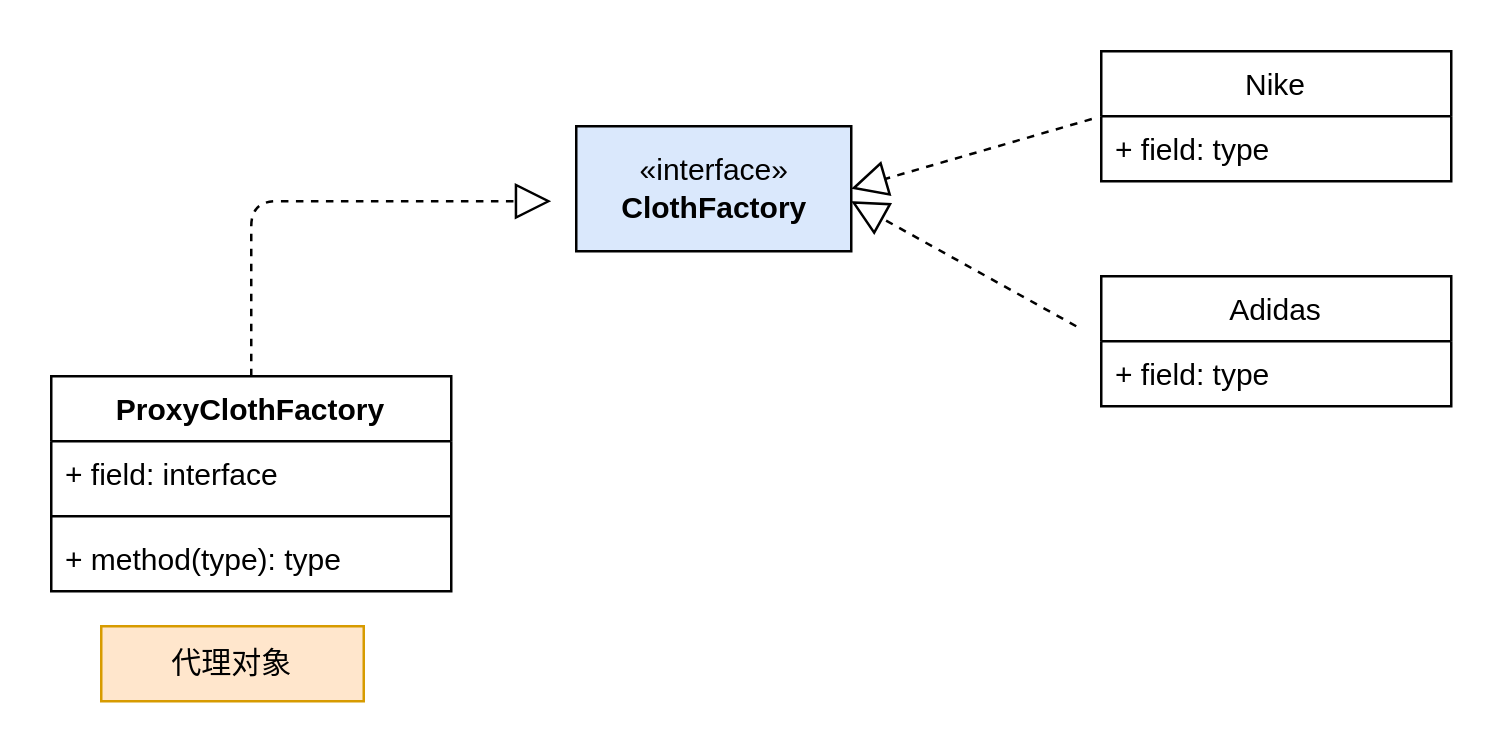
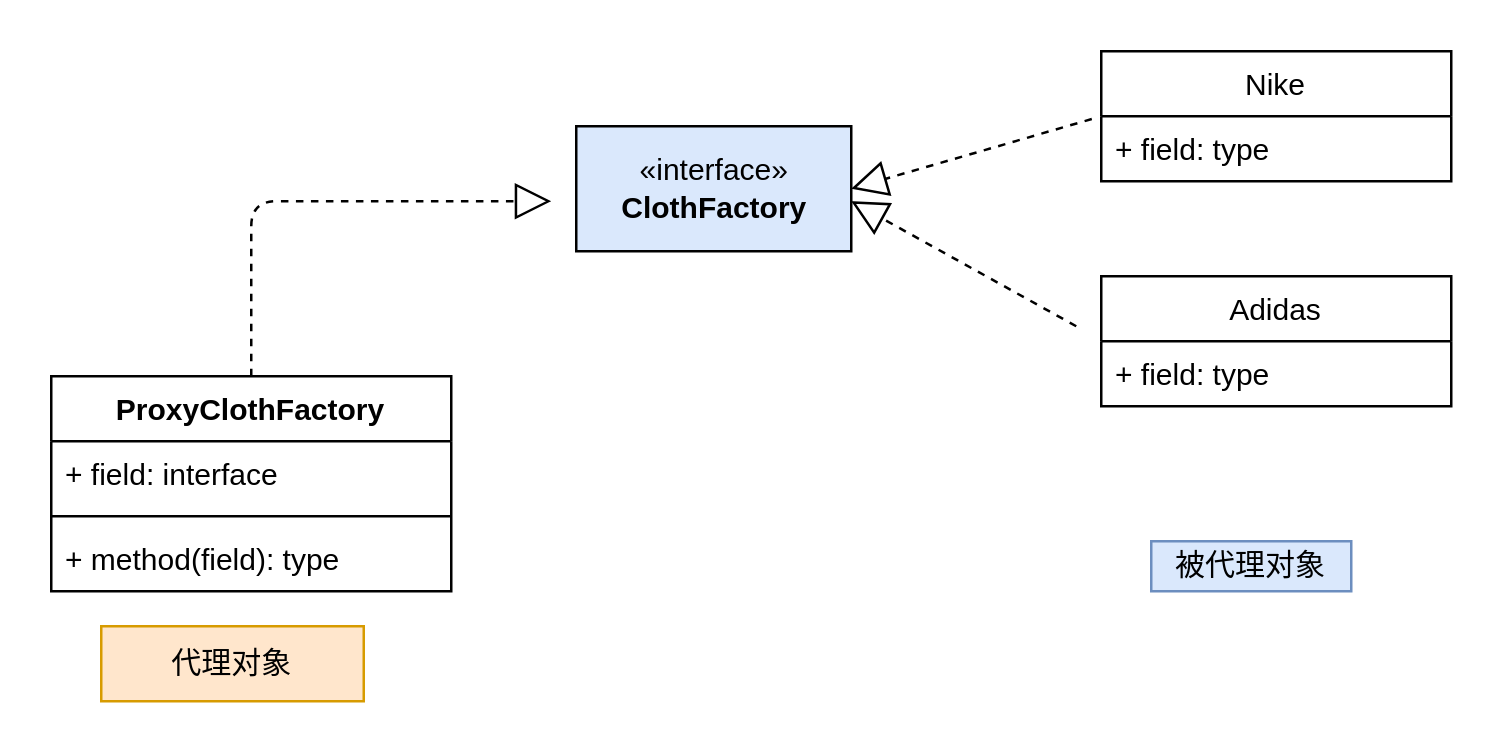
node "+ method(type): type": label "+ method(type): type" -> "+ method(field): type"
node "被代理对象": added
